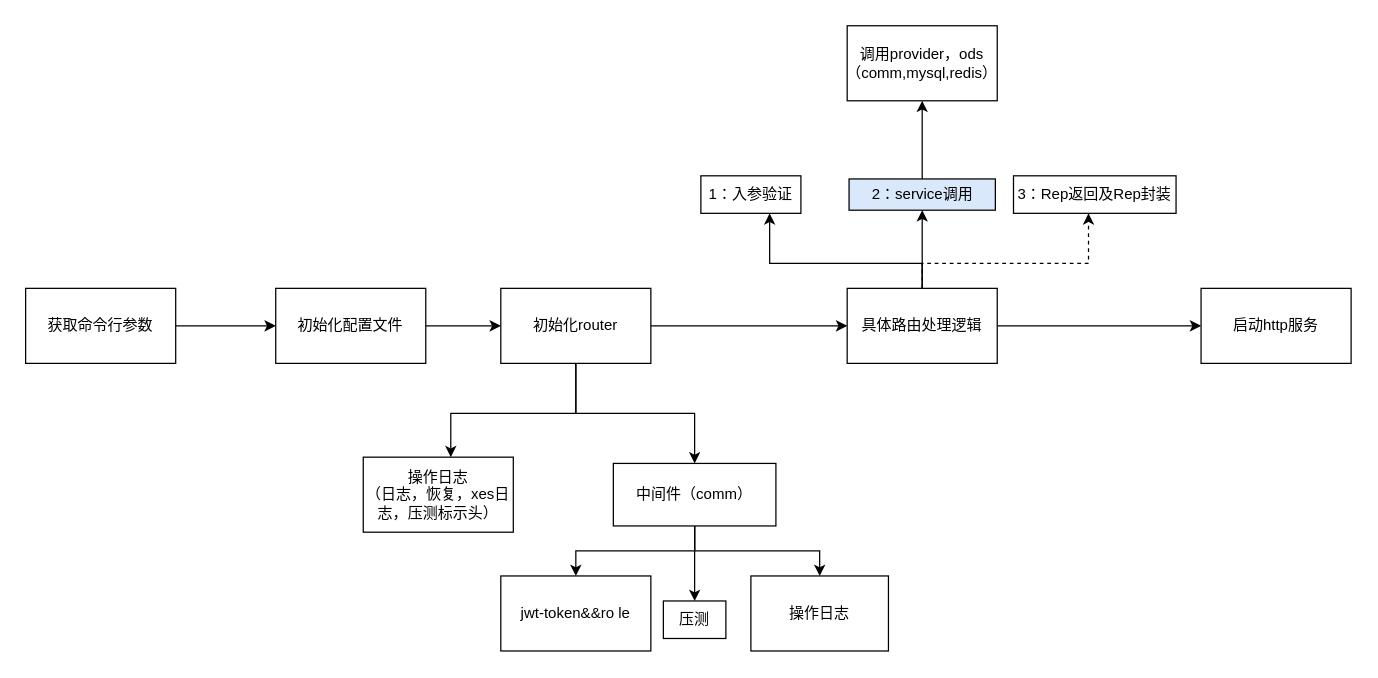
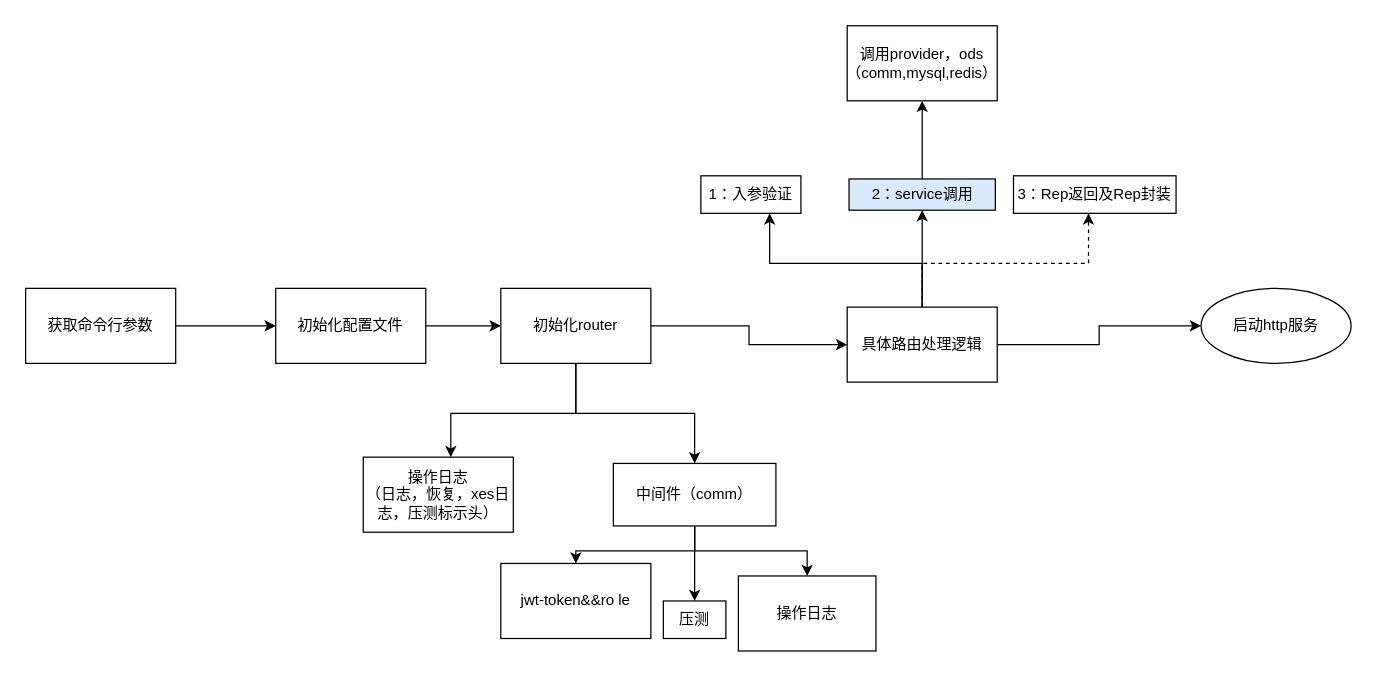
node "具体路由处理逻辑": moved (922, 326) -> (922, 344)
node "启动http服务": shape rectangle -> ellipse
node "jwt-token&&ro le": moved (576, 613) -> (576, 601)
node "操作日志": moved (819, 613) -> (807, 613)
